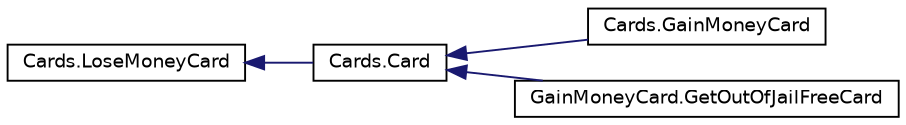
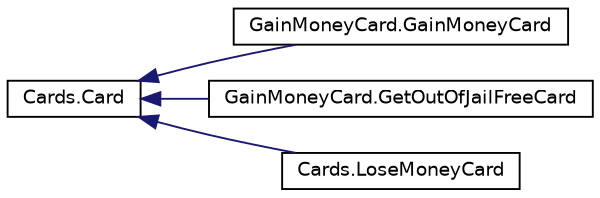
node "Cards.GainMoneyCard": label "Cards.GainMoneyCard" -> "GainMoneyCard.GainMoneyCard"
edge "Cards.Card" -> "Cards.LoseMoneyCard": reversed
